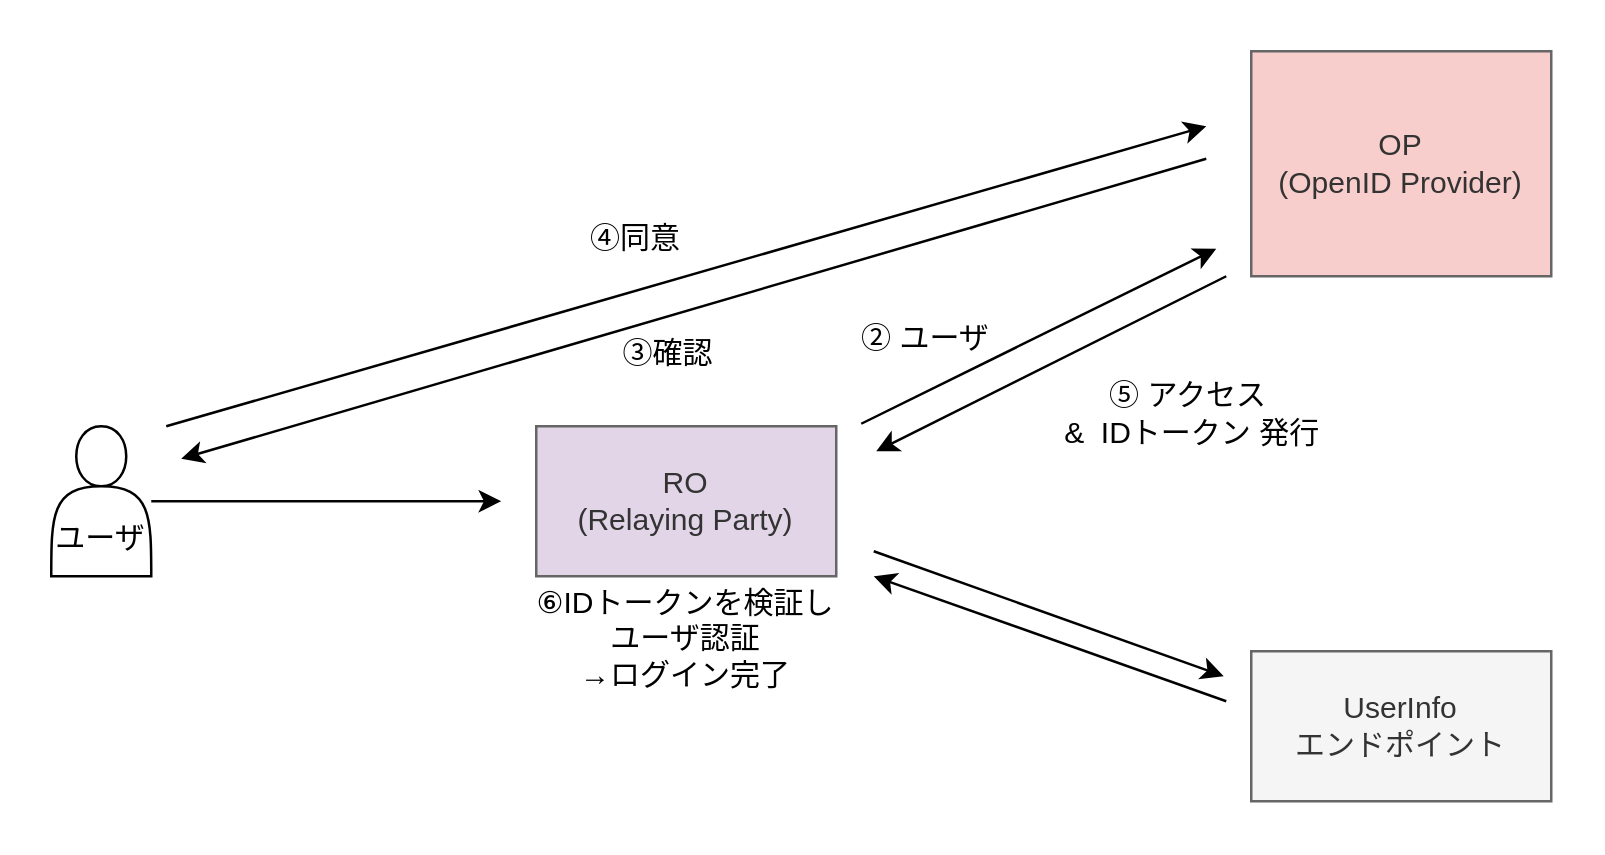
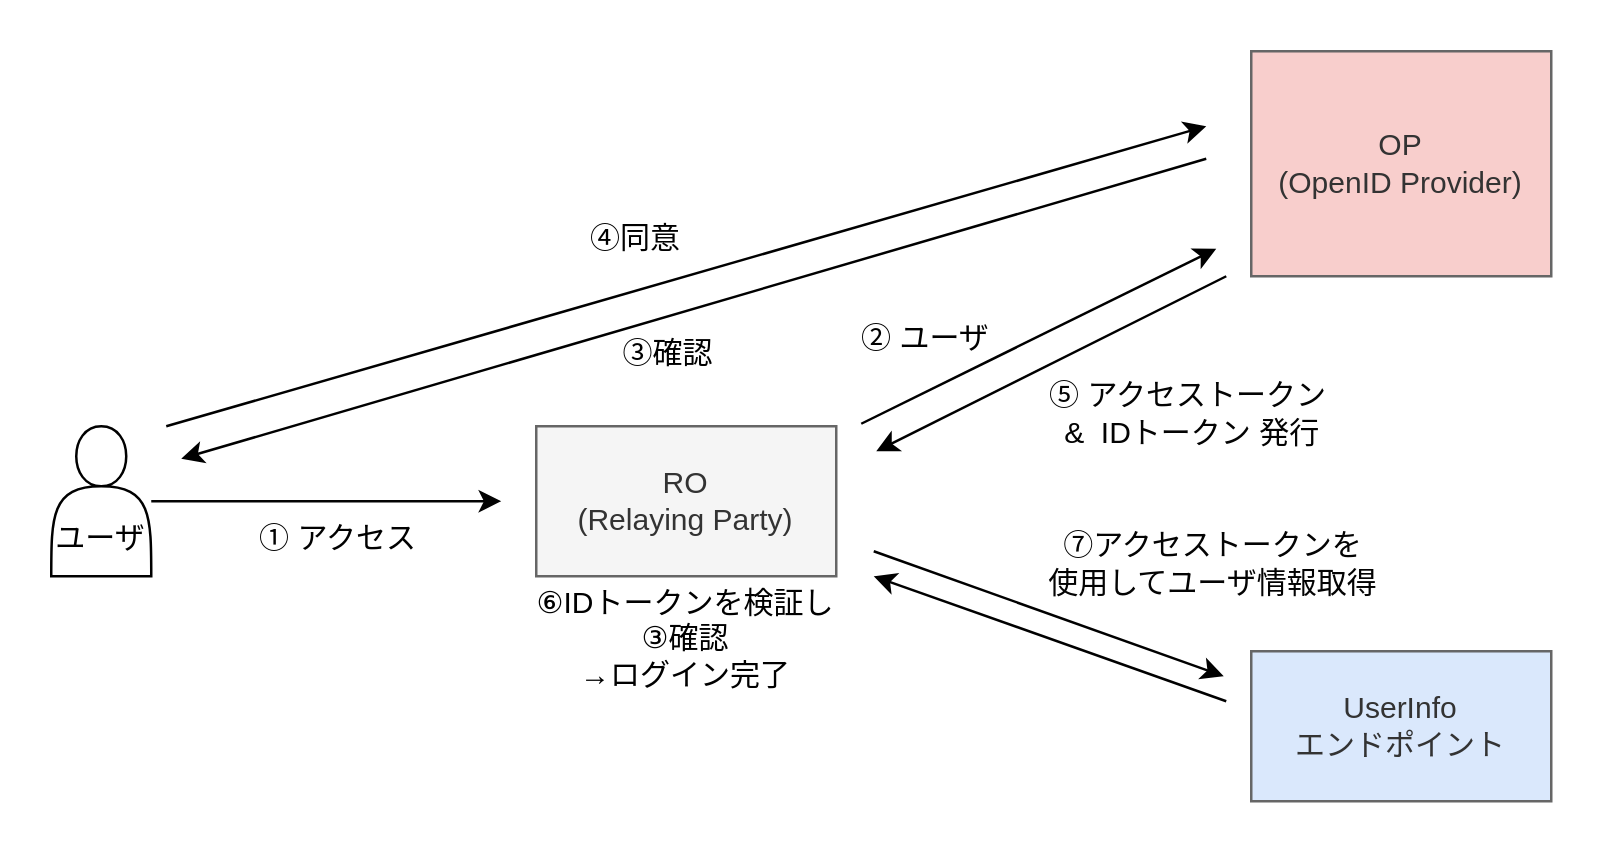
node "⑤ アクセス & IDトークン 発行": label "⑤ アクセス & IDトークン 発行" -> "⑤ アクセストークン & IDトークン 発行"
node "RO (Relaying Party)": fillcolor #e1d5e7 -> #f5f5f5
node "① アクセス": added
node "⑦アクセストークンを 使用してユーザ情報取得": added
node "⑥IDトークンを検証し ユーザ認証 →ログイン完了": label "⑥IDトークンを検証し ユーザ認証 →ログイン完了" -> "⑥IDトークンを検証し ③確認 →ログイン完了"
node "UserInfo エンドポイント": fillcolor #f5f5f5 -> #dae8fc
